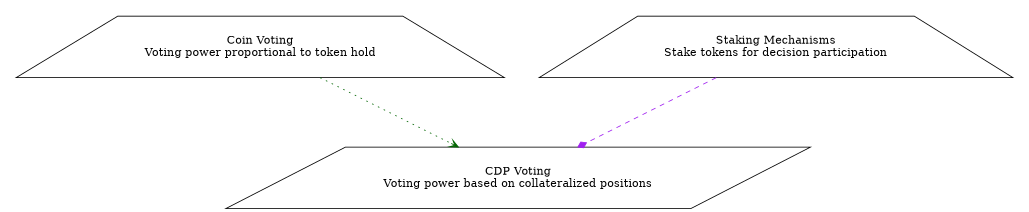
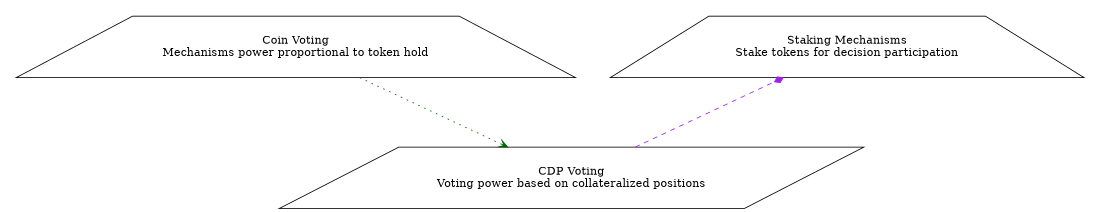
node "Coin Voting Voting power proportional to token hold": label "Coin Voting Voting power proportional to token hold" -> "Coin Voting Mechanisms power proportional to token hold"
edge "Staking Mechanisms Stake tokens for decision participation" -> "CDP Voting Voting power based on collateralized positions": reversed
